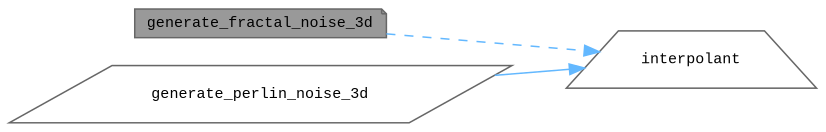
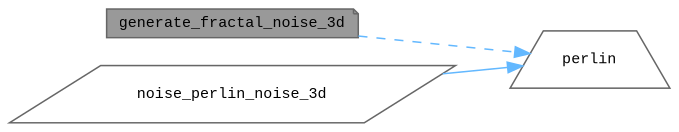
node "interpolant": label "interpolant" -> "perlin"
node "generate_perlin_noise_3d": label "generate_perlin_noise_3d" -> "noise_perlin_noise_3d"
